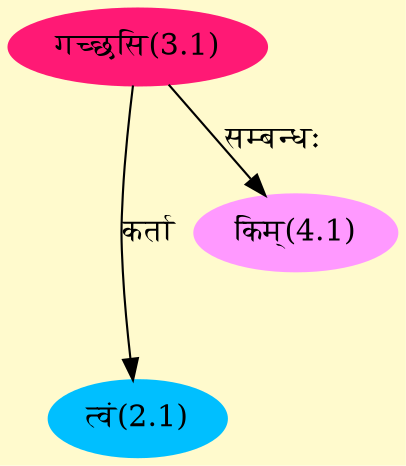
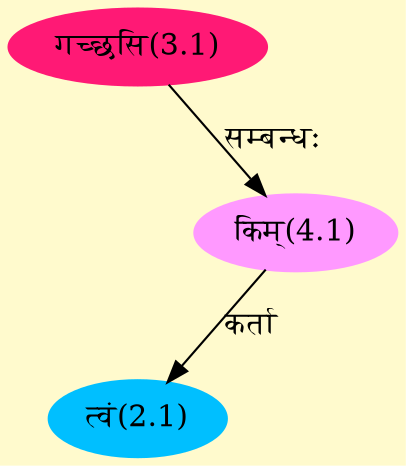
edge "गच्छसि(3.1)" -> "त्वं(2.1)": now "किम्(4.1)" -> "त्वं(2.1)"
